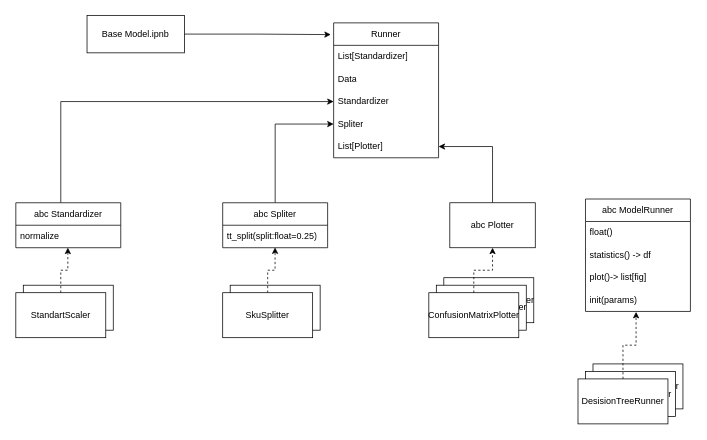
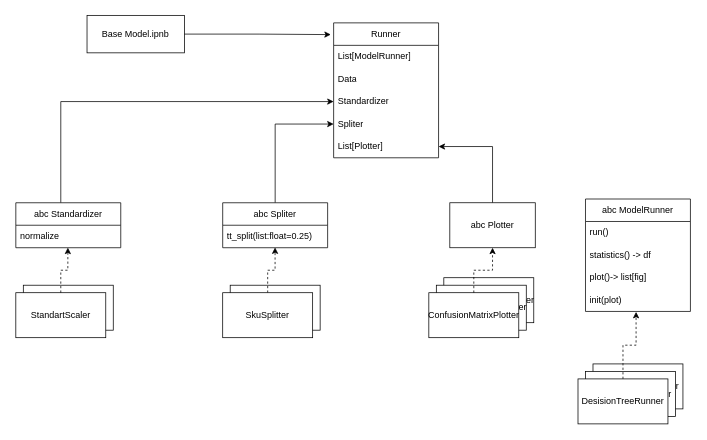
node "List[Standardizer]": label "List[Standardizer]" -> "List[ModelRunner]"
node "float()": label "float()" -> "run()"
node "tt_split(split:float=0.25)": label "tt_split(split:float=0.25)" -> "tt_split(list:float=0.25)"
node "init(params)": label "init(params)" -> "init(plot)"
